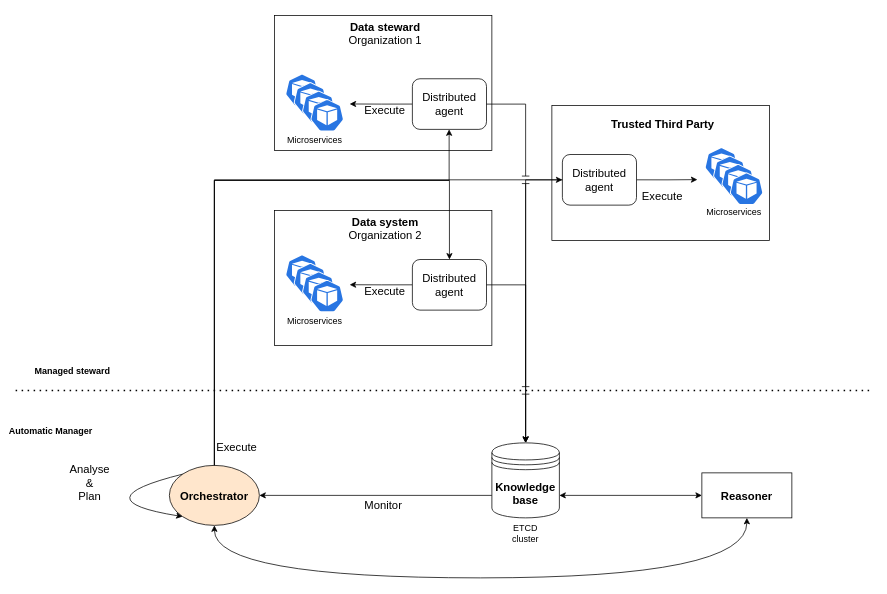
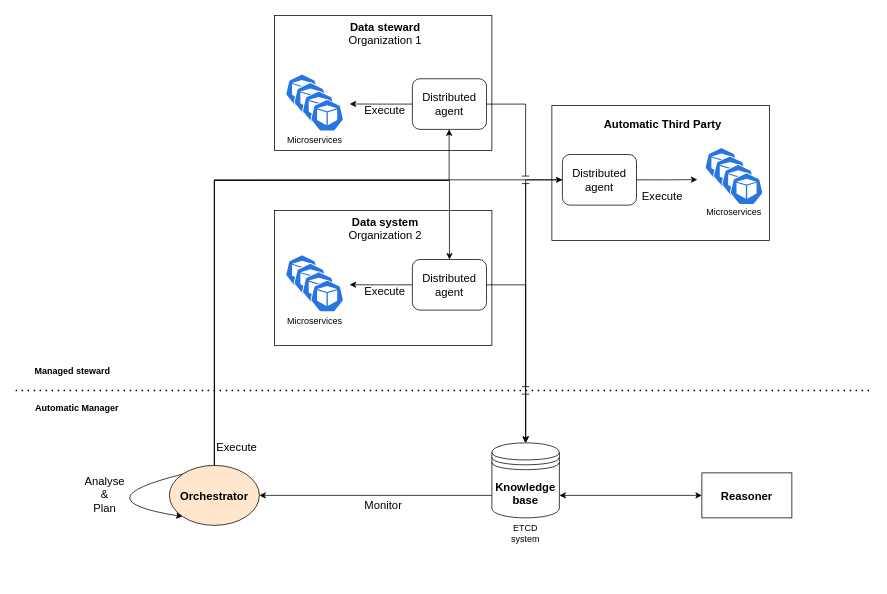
node "Trusted Third Party": label "Trusted Third Party" -> "Automatic Third Party"
node "Automatic Manager": moved (51, 431) -> (77, 408)
node "Analyse & Plan": moved (90, 483) -> (105, 494)
node "ETCD cluster": label "ETCD cluster" -> "ETCD system"
edge "Orchestrator" -- "Reasoner": removed
